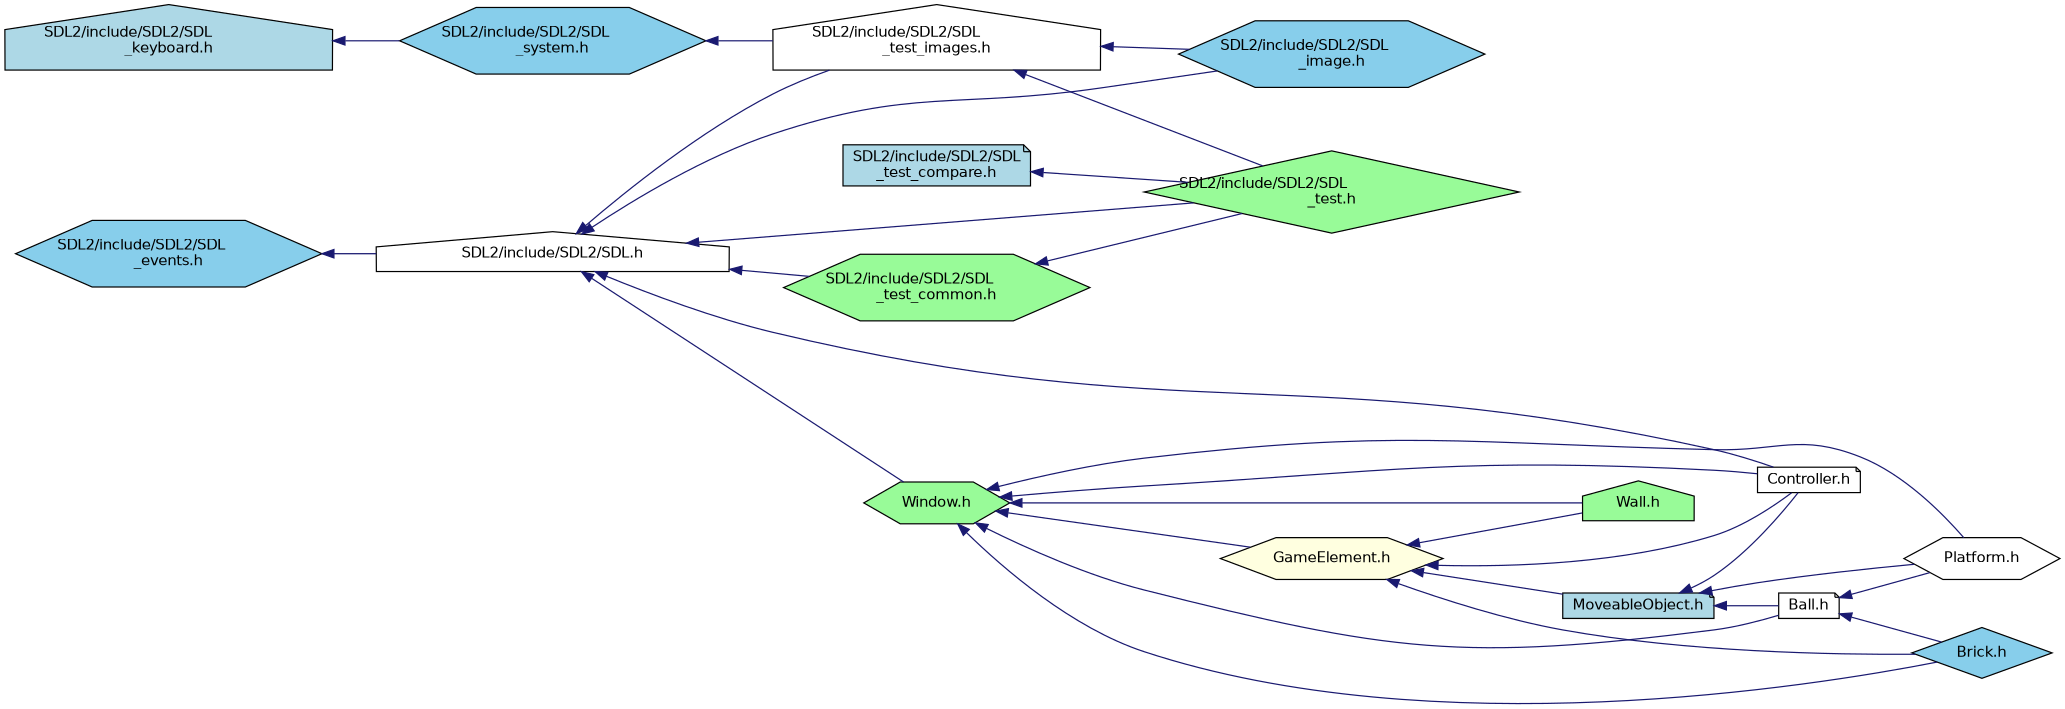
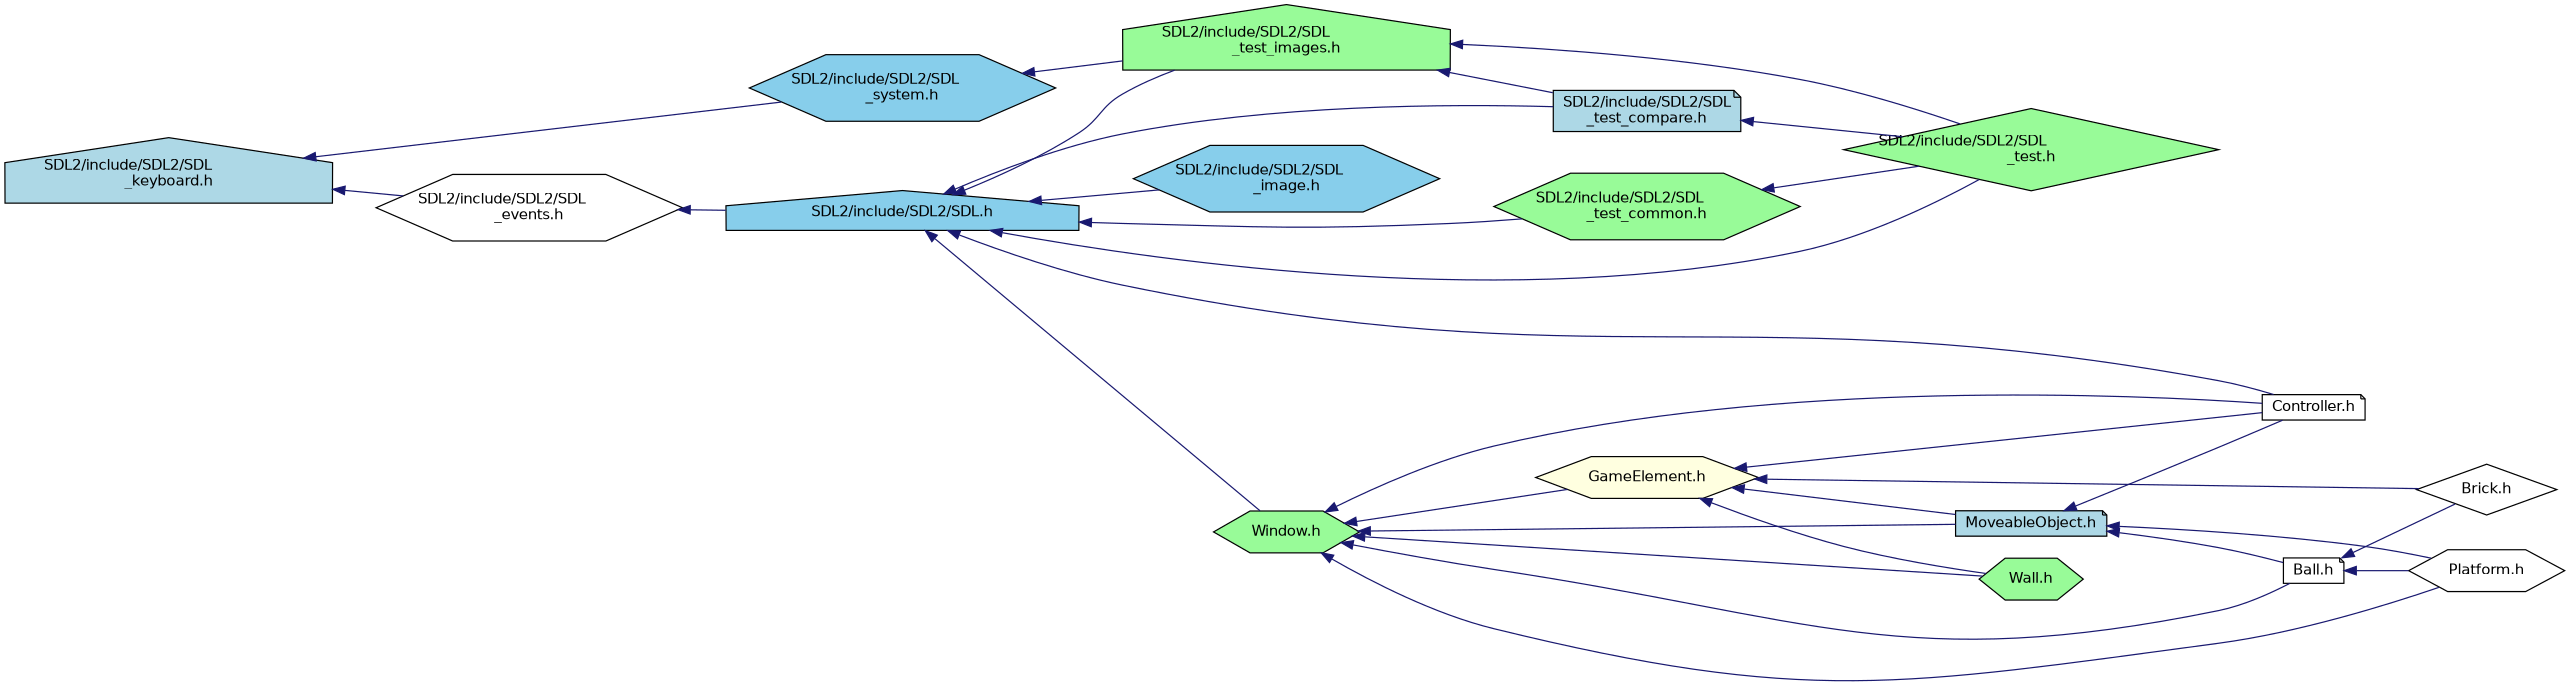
node "SDL2/include/SDL2/SDL _test_images.h": fillcolor white -> palegreen
edge "SDL2/include/SDL2/SDL _image.h" -> "SDL2/include/SDL2/SDL _test_images.h": now "SDL2/include/SDL2/SDL _test_compare.h" -> "SDL2/include/SDL2/SDL _test_images.h"
edge "SDL2/include/SDL2/SDL _test_compare.h" -> "SDL2/include/SDL2/SDL.h": added
edge "SDL2/include/SDL2/SDL _events.h" -> "SDL2/include/SDL2/SDL _keyboard.h": added
node "SDL2/include/SDL2/SDL _events.h": fillcolor skyblue -> white
node "SDL2/include/SDL2/SDL.h": fillcolor white -> skyblue
node "Wall.h": shape house -> hexagon
node "Brick.h": fillcolor skyblue -> white
edge "Brick.h" -> "Window.h": now "MoveableObject.h" -> "Window.h"
